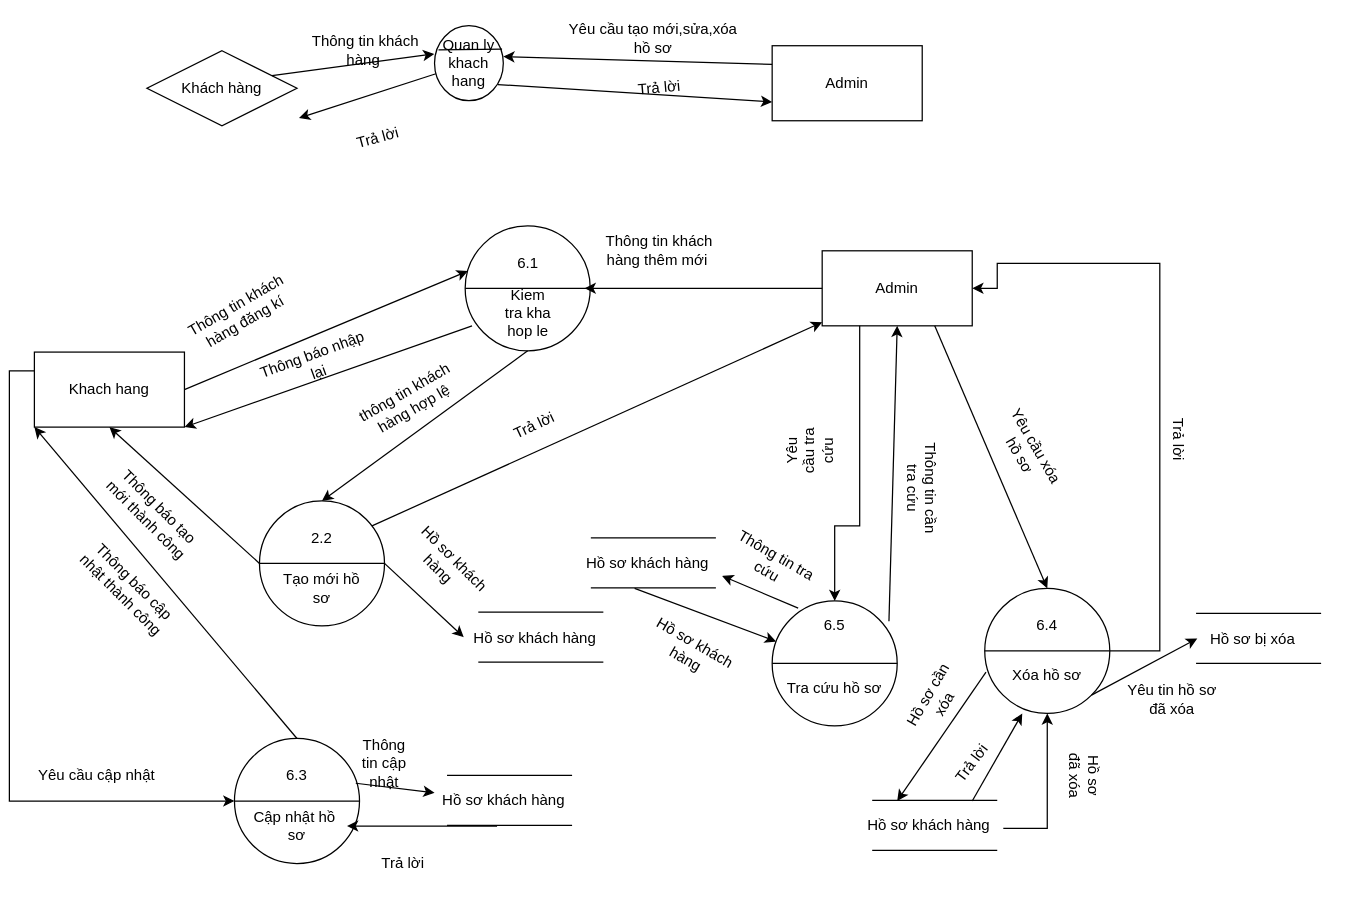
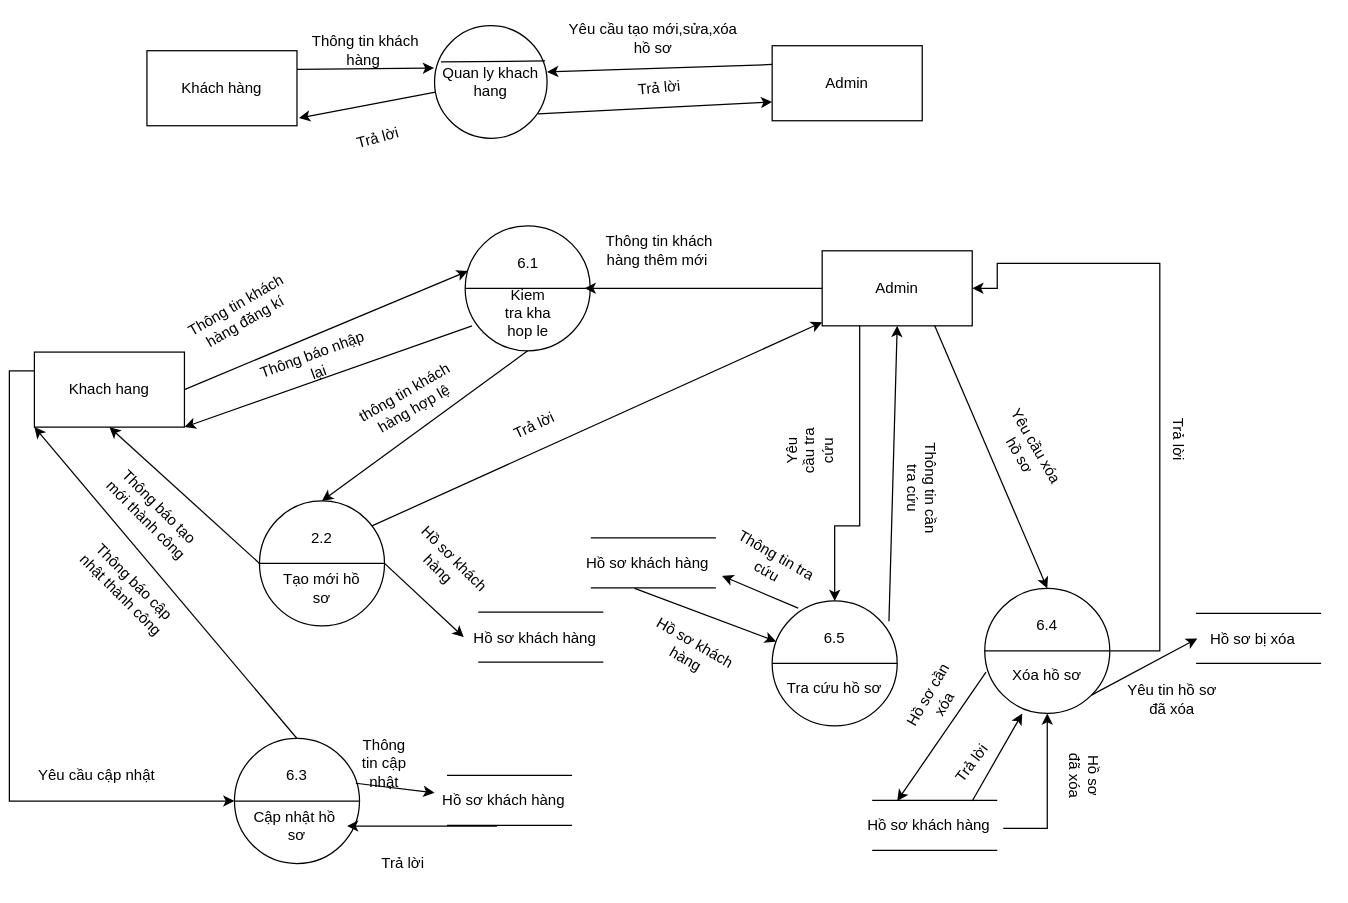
node "Quan ly khach hang": size 69x75 -> 113x113
node "Khách hàng": shape diamond -> rectangle
node "6.5": moved (834, 626) -> (834, 638)
